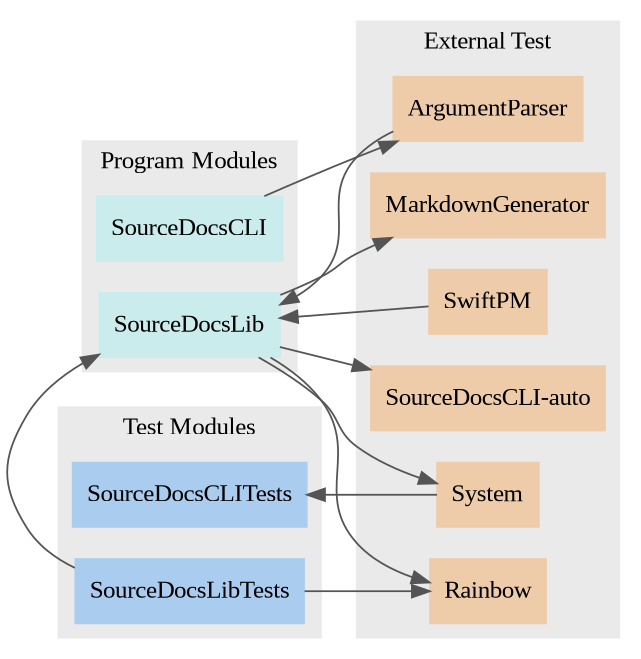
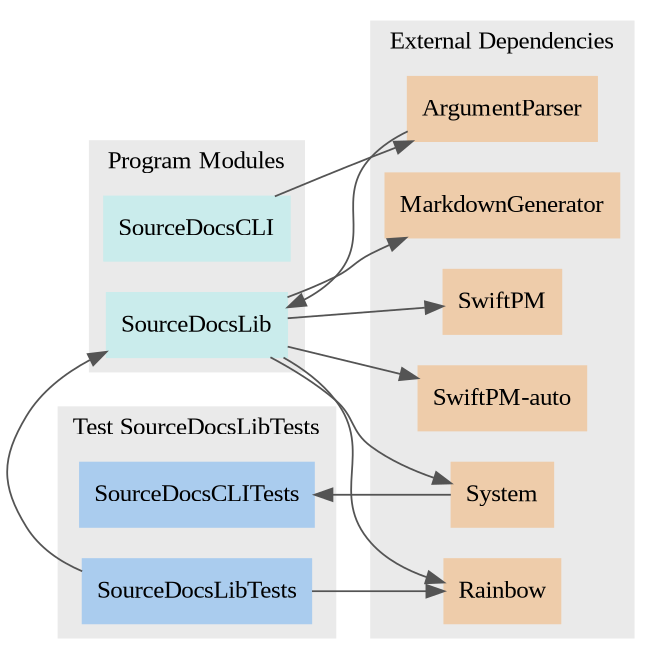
cluster "External Test": label "External Test" -> "External Dependencies"
edge "SwiftPM" -> "SourceDocsLib": reversed
node "SourceDocsCLI-auto": label "SourceDocsCLI-auto" -> "SwiftPM-auto"
cluster "Test Modules": label "Test Modules" -> "Test SourceDocsLibTests"
